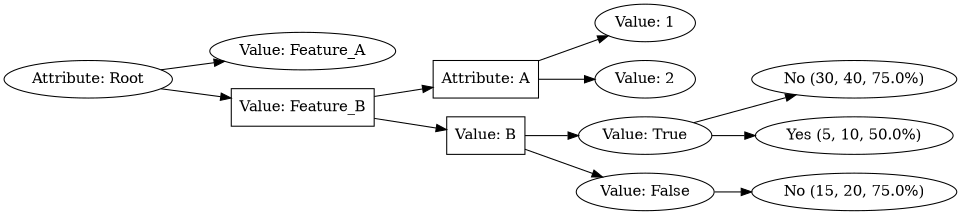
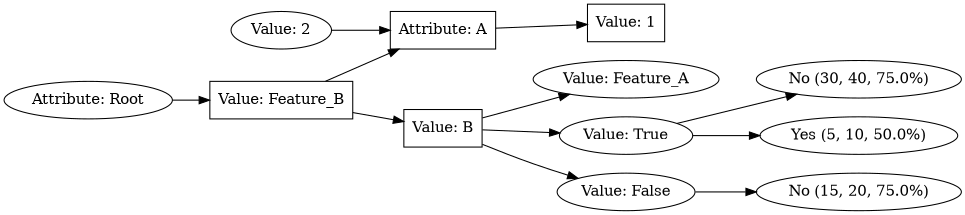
node "Value: 1": shape ellipse -> box
edge "Attribute: Root" -> "Value: Feature_A": now "Value: B" -> "Value: Feature_A"
edge "Attribute: A" -> "Value: 2": reversed
